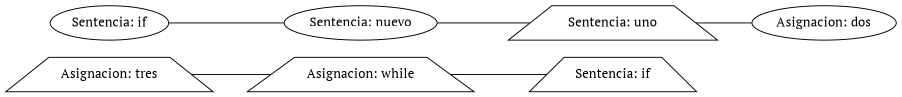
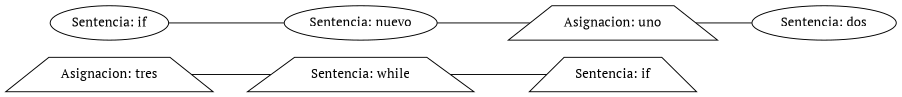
node "Sentencia: uno": label "Sentencia: uno" -> "Asignacion: uno"
node "Asignacion: dos": label "Asignacion: dos" -> "Sentencia: dos"
node "Asignacion: while": label "Asignacion: while" -> "Sentencia: while"
